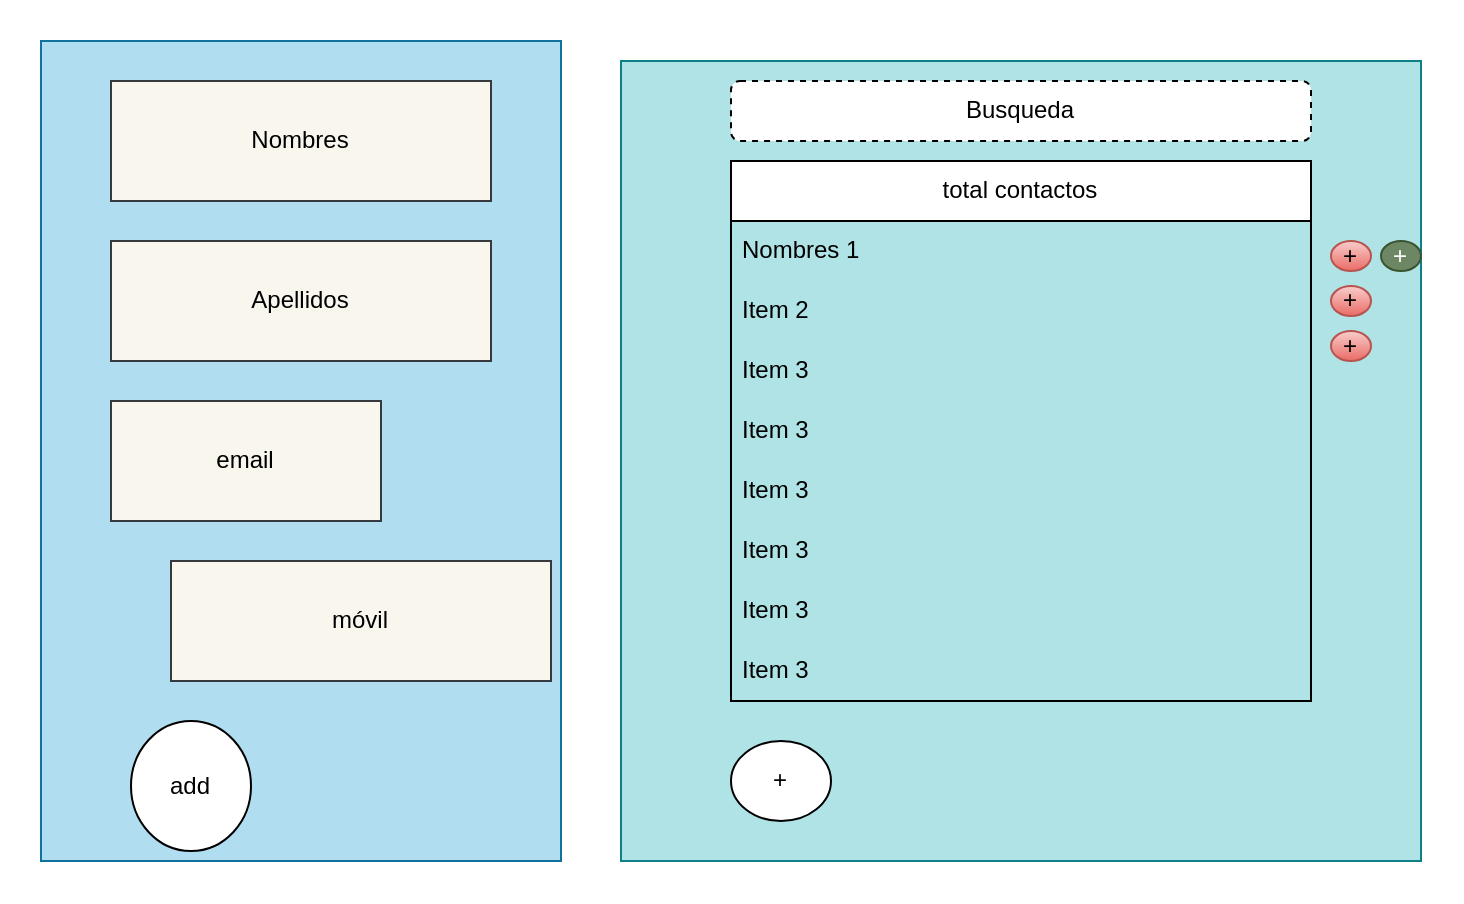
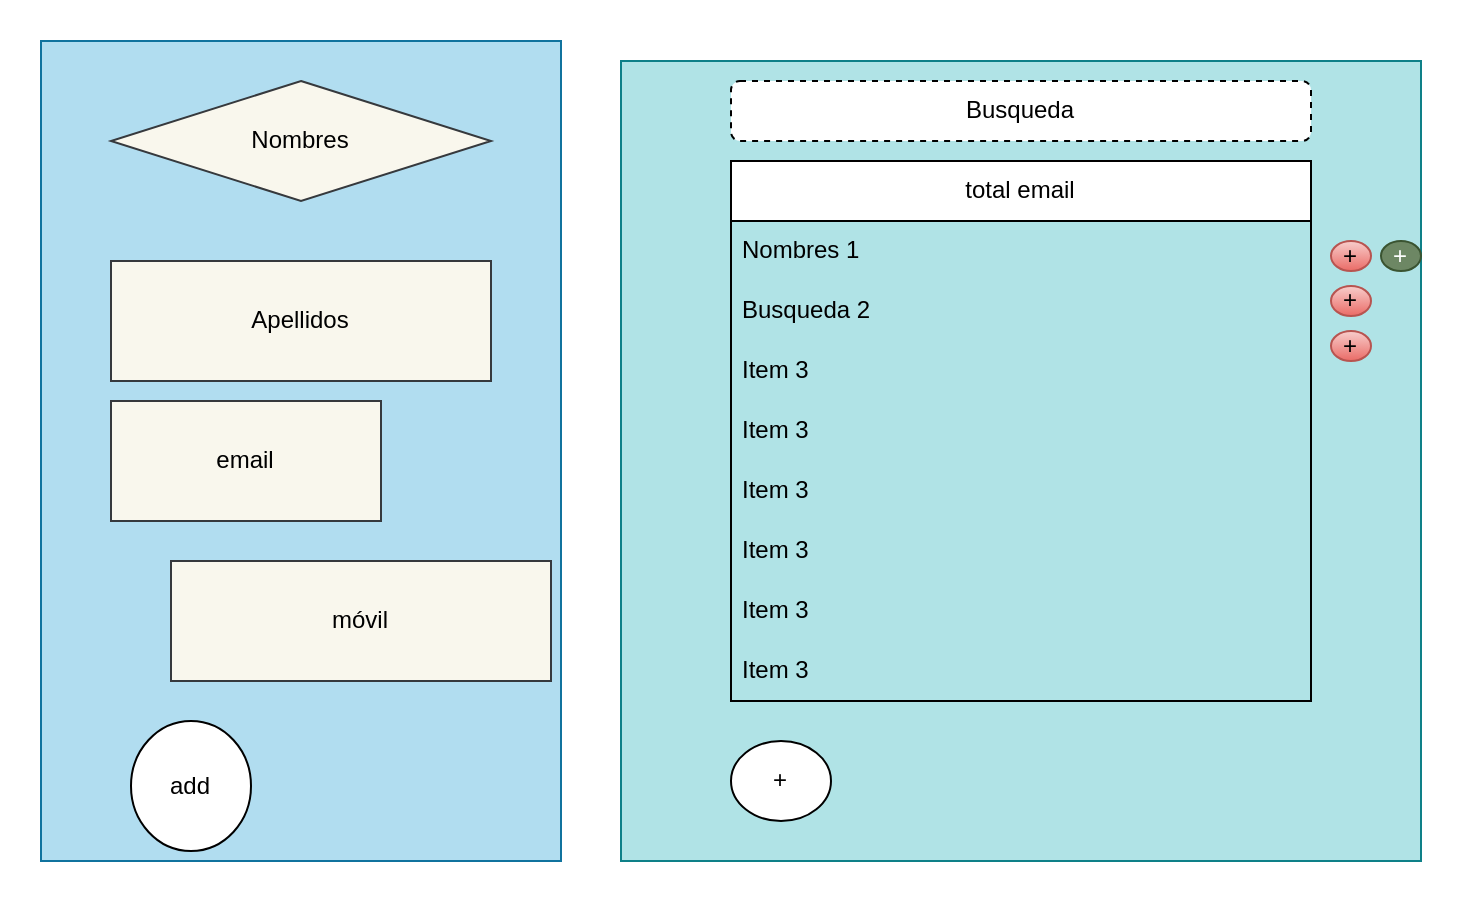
node "Nombres": shape rectangle -> diamond
node "total contactos": label "total contactos" -> "total email"
node "Apellidos": moved (301, 301) -> (301, 321)
node "Item 2": label "Item 2" -> "Busqueda 2"
